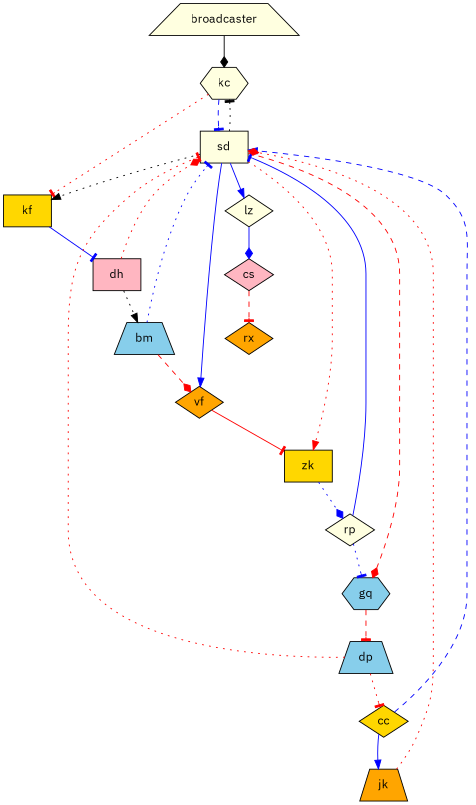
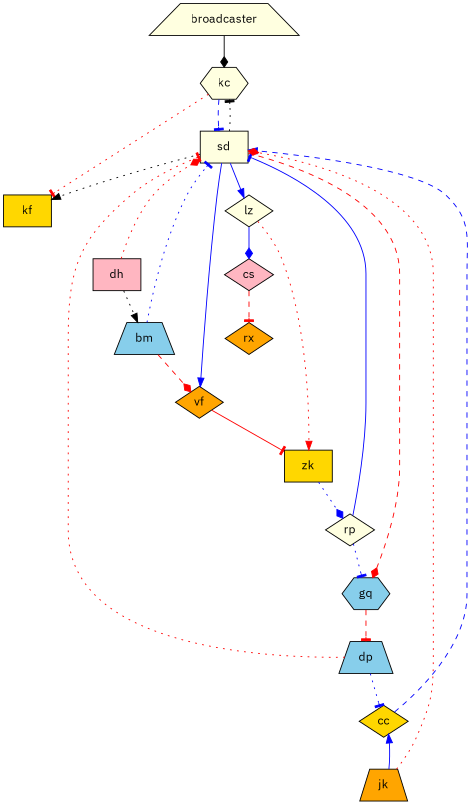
edge "kf" -> "dh": removed
edge "sd" -> "zk": now "lz" -> "zk"
edge "dp" -> "cc": color red -> blue
edge "cc" -> "jk": reversed
